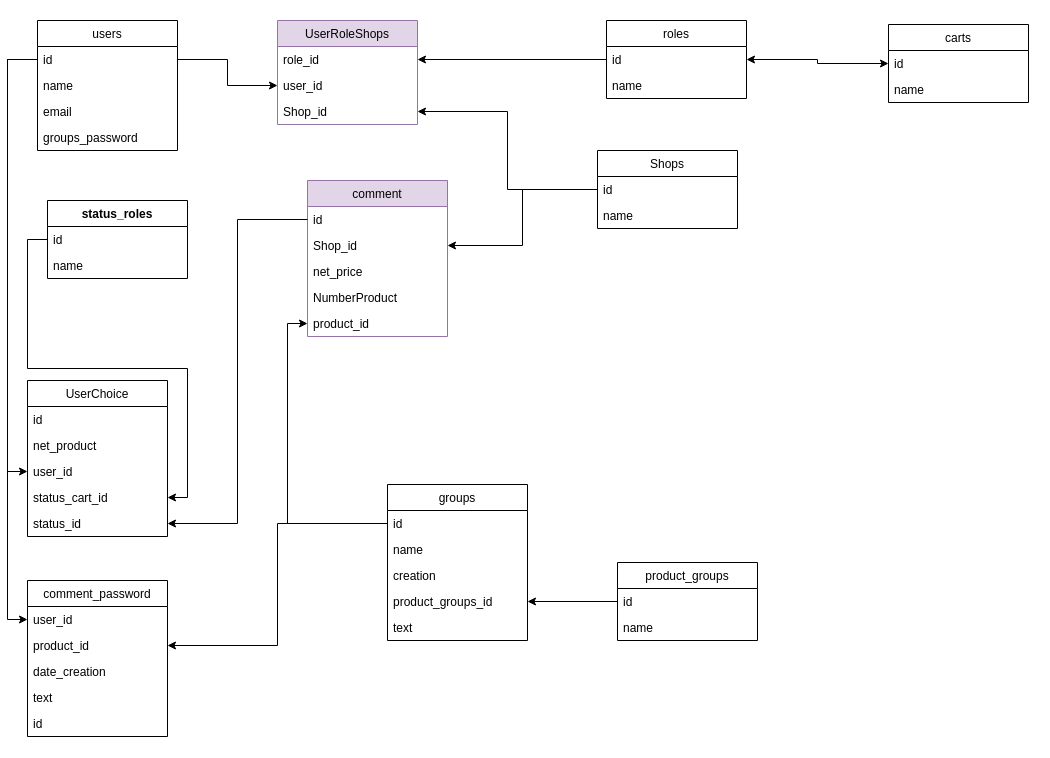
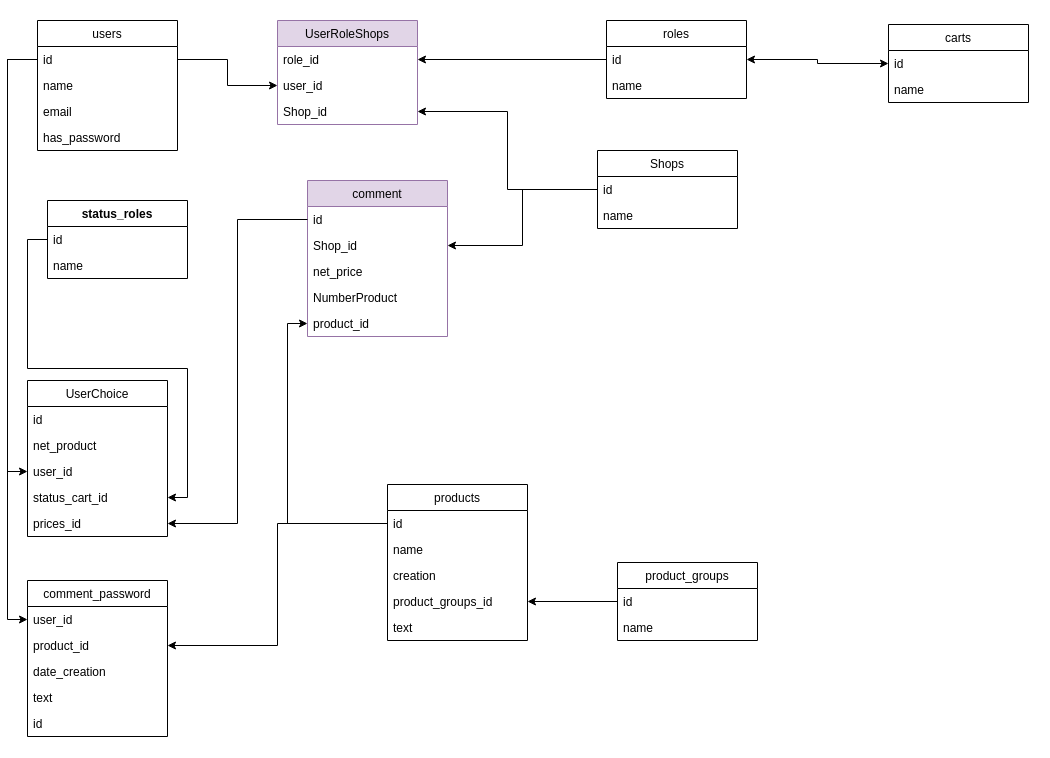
node "groups_password": label "groups_password" -> "has_password"
node "groups": label "groups" -> "products"
node "status_id": label "status_id" -> "prices_id"
